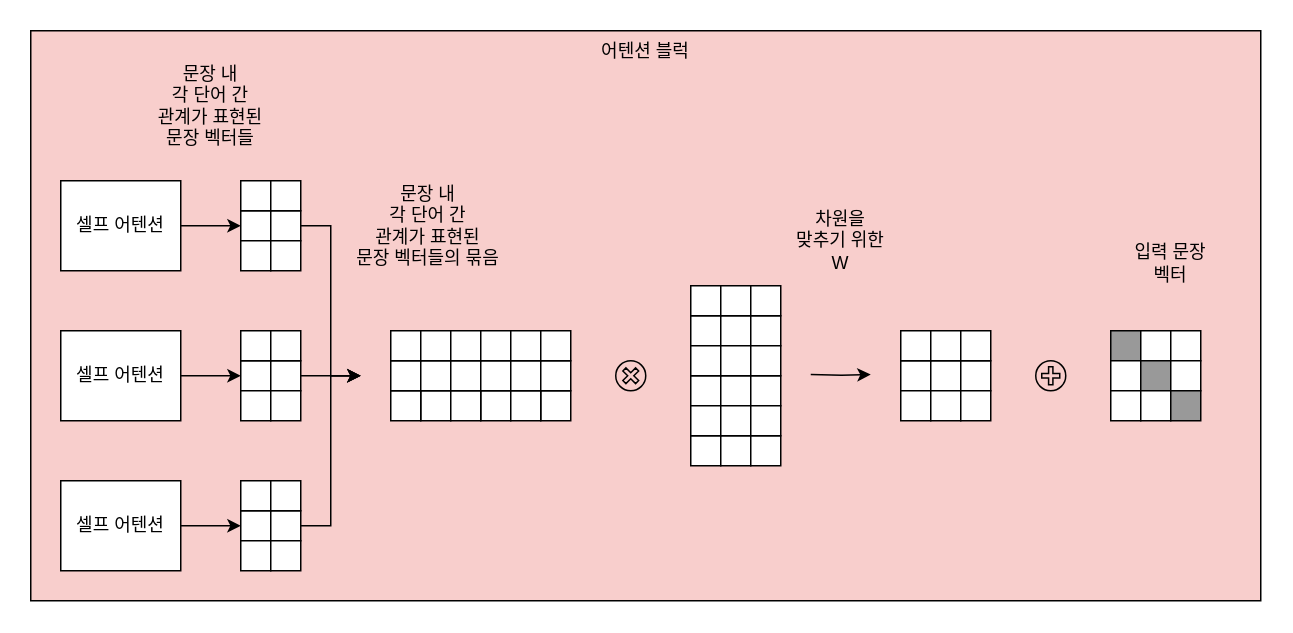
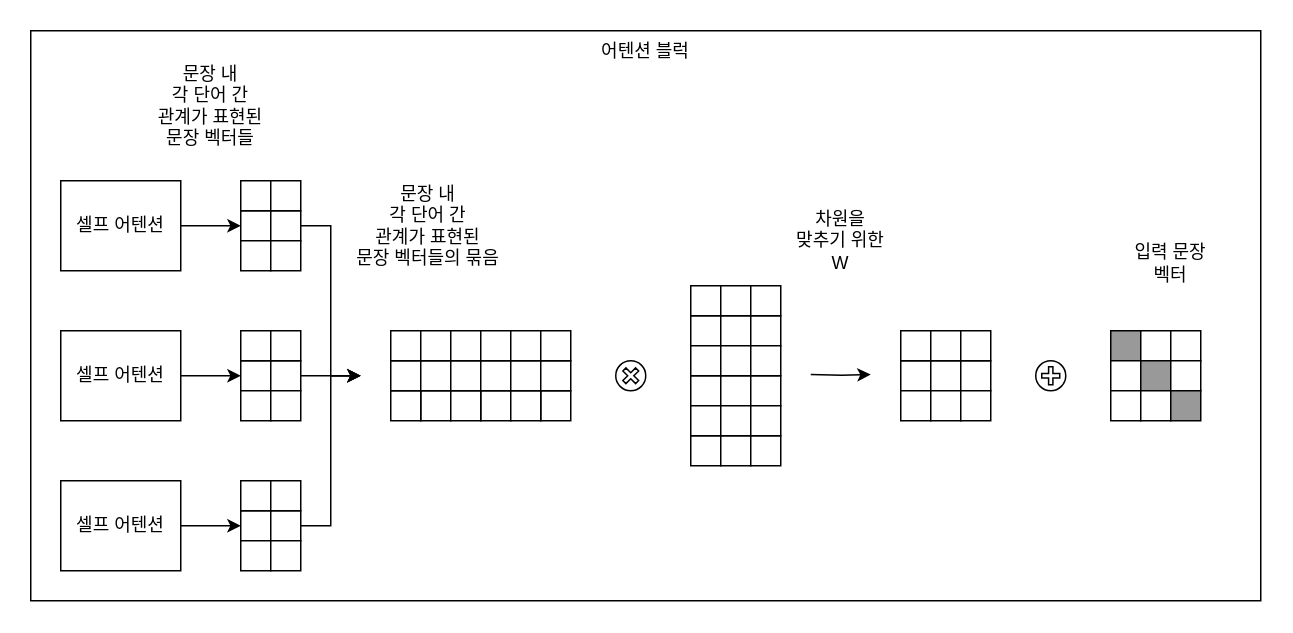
node "어텐션 블럭": fillcolor #f8cecc -> #ffffff
